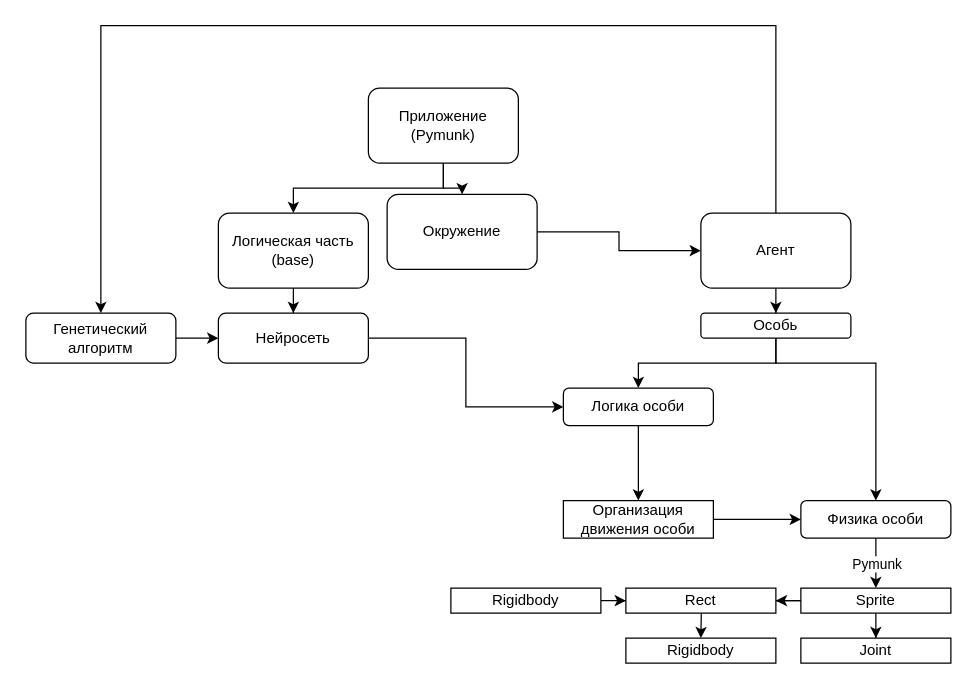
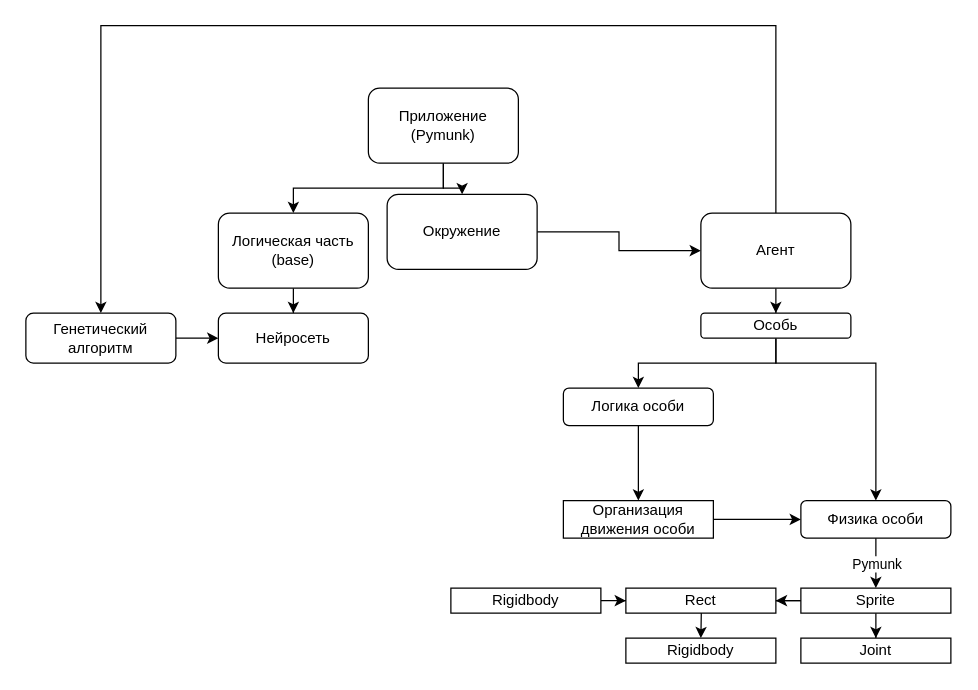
edge "Нейросеть" -> "Логика особи": removed
